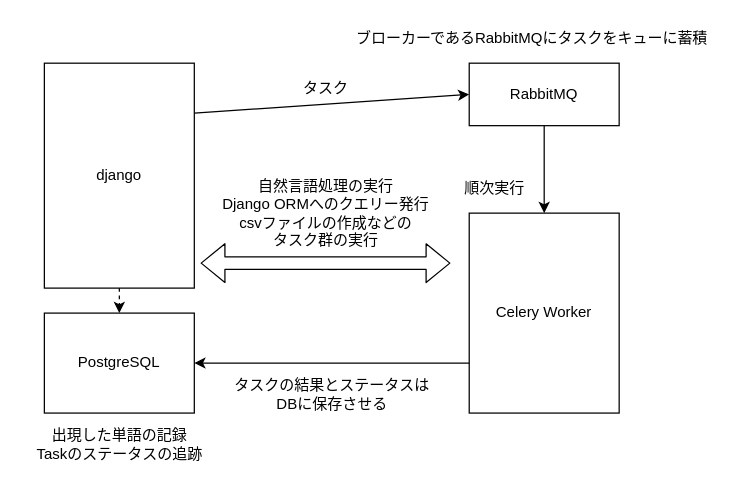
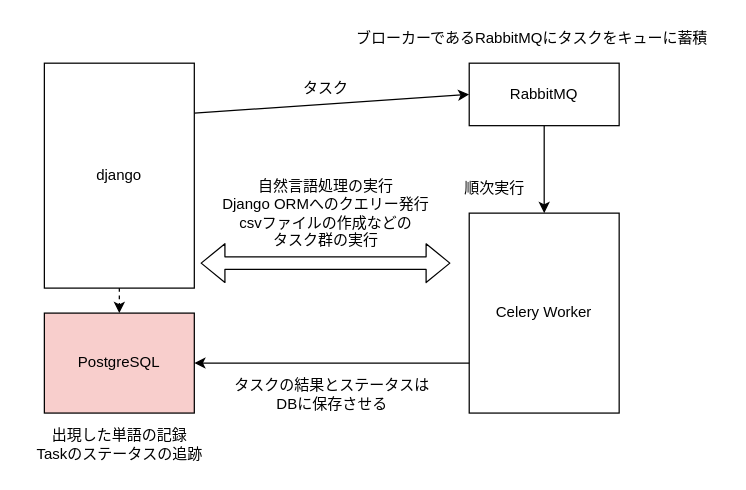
node "PostgreSQL": fillcolor #ffffff -> #f8cecc
